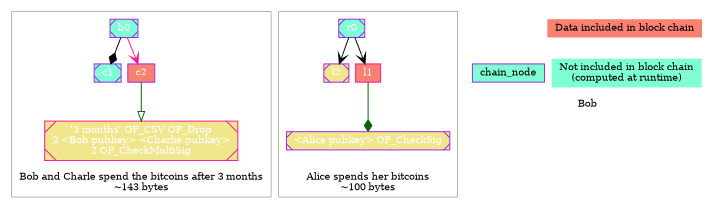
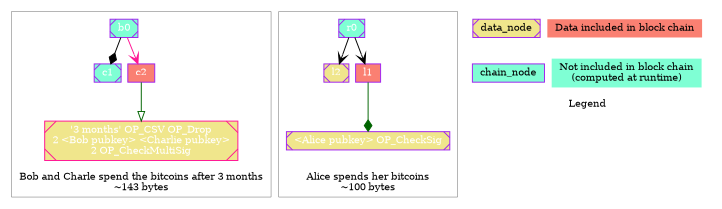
node "data_node": added
node "l1": color deeppink -> purple
cluster "Bob": label "Bob" -> "Legend"
